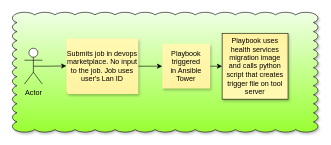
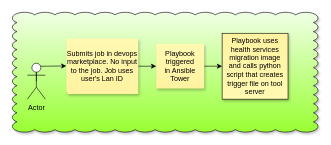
node "Actor": moved (33, 66) -> (36, 81)
node "Playbook triggered in Ansible Tower": moved (186, 66) -> (180, 66)
